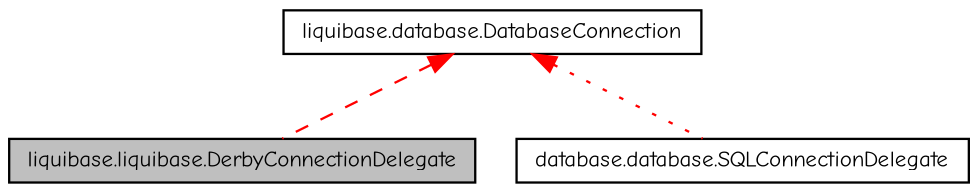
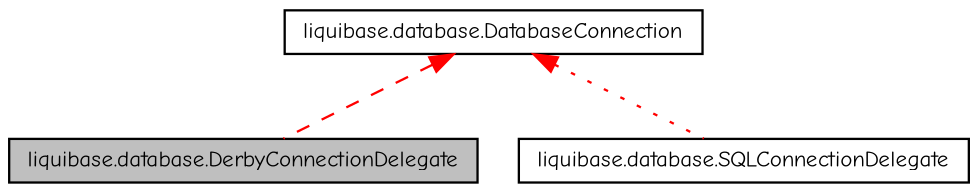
node "liquibase.liquibase.DerbyConnectionDelegate": label "liquibase.liquibase.DerbyConnectionDelegate" -> "liquibase.database.DerbyConnectionDelegate"
node "database.database.SQLConnectionDelegate": label "database.database.SQLConnectionDelegate" -> "liquibase.database.SQLConnectionDelegate"
